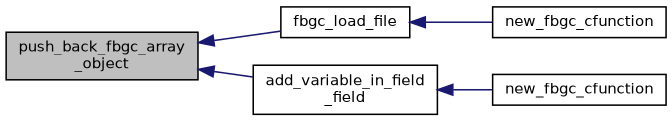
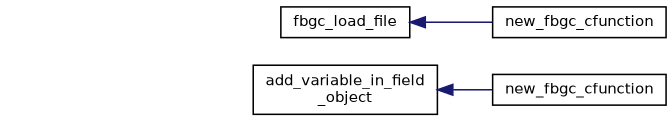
node "push_back_fbgc_array _object": removed
node "add_variable_in_field _field": label "add_variable_in_field _field" -> "add_variable_in_field _object"
